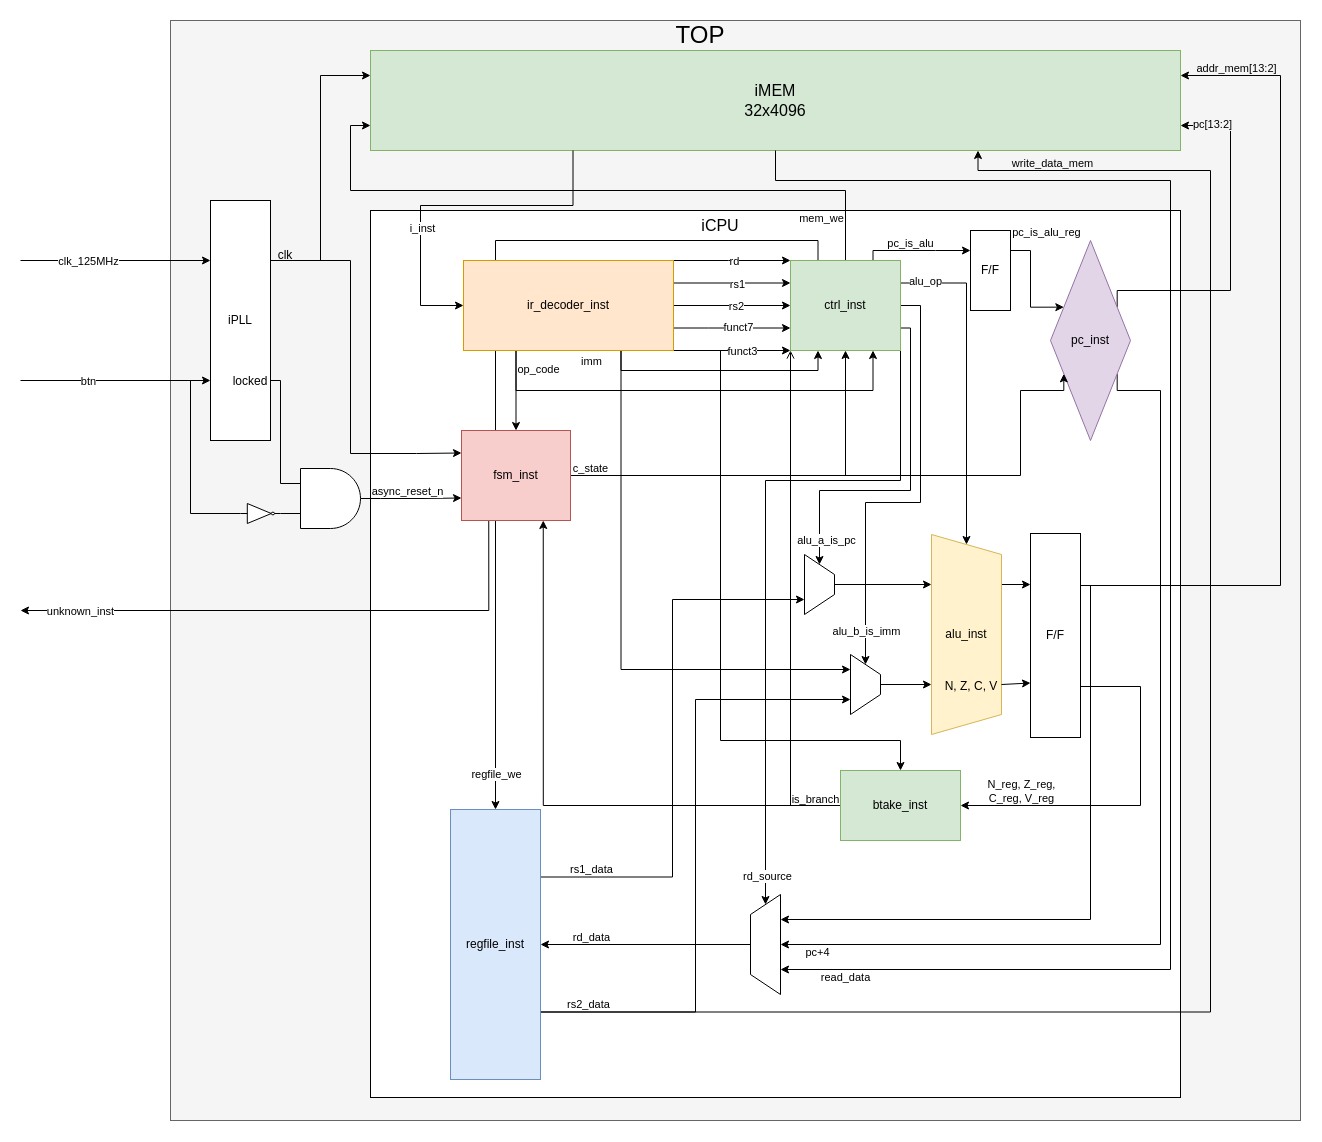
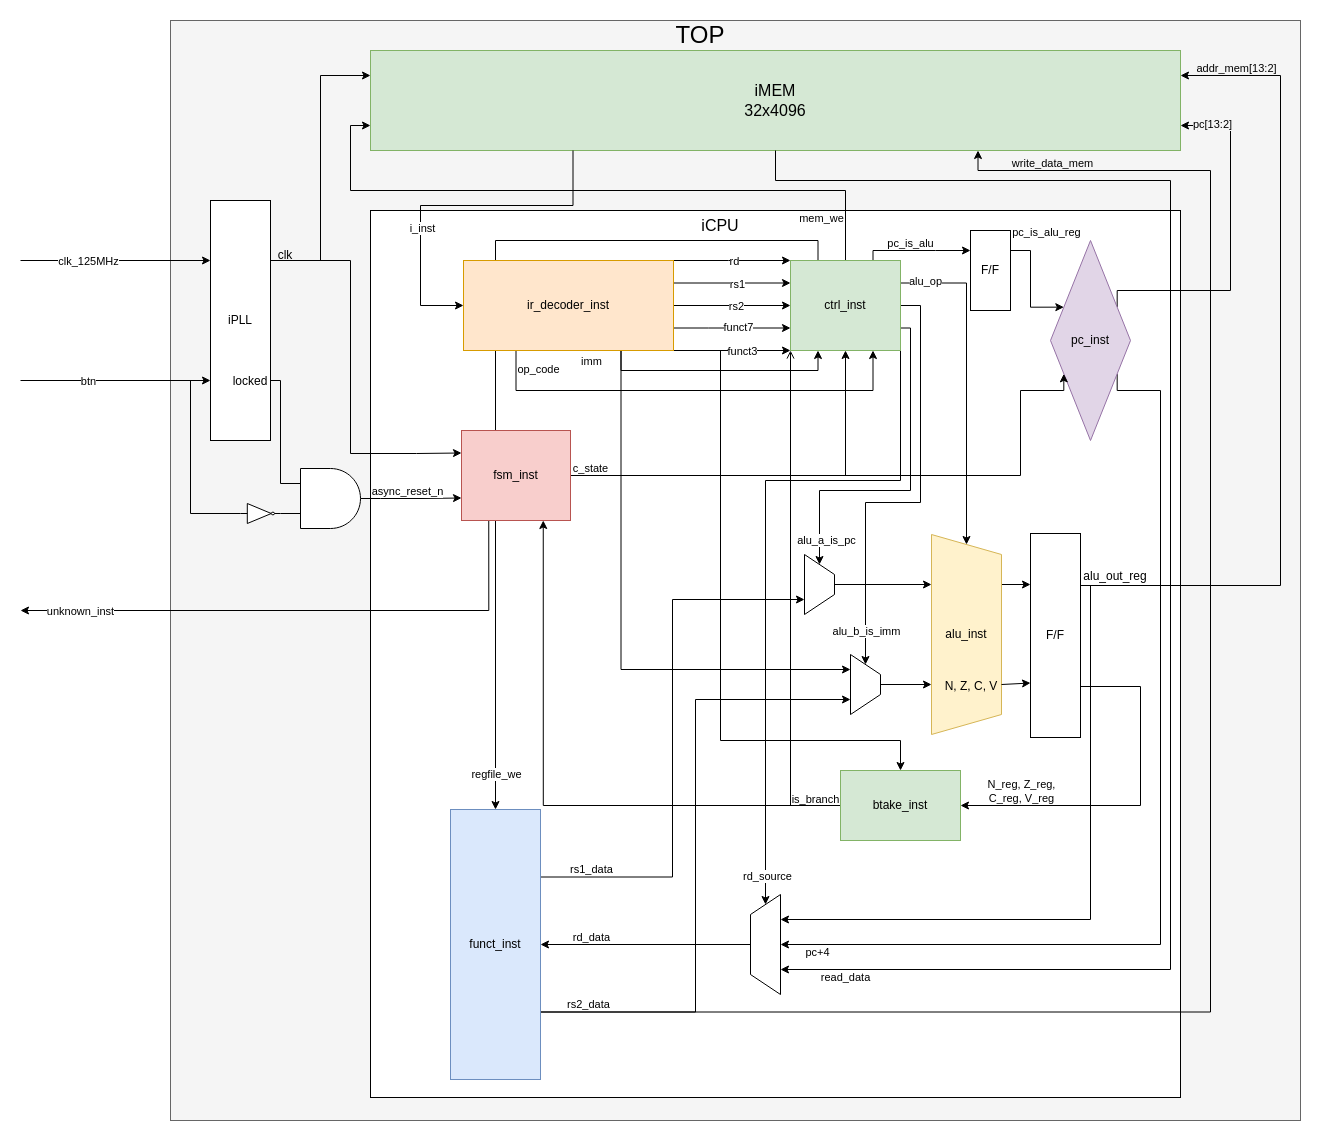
edge "ir_decoder_inst" -> "fsm_inst": removed
node "alu_out_reg": added
node "regfile_inst": label "regfile_inst" -> "funct_inst"
